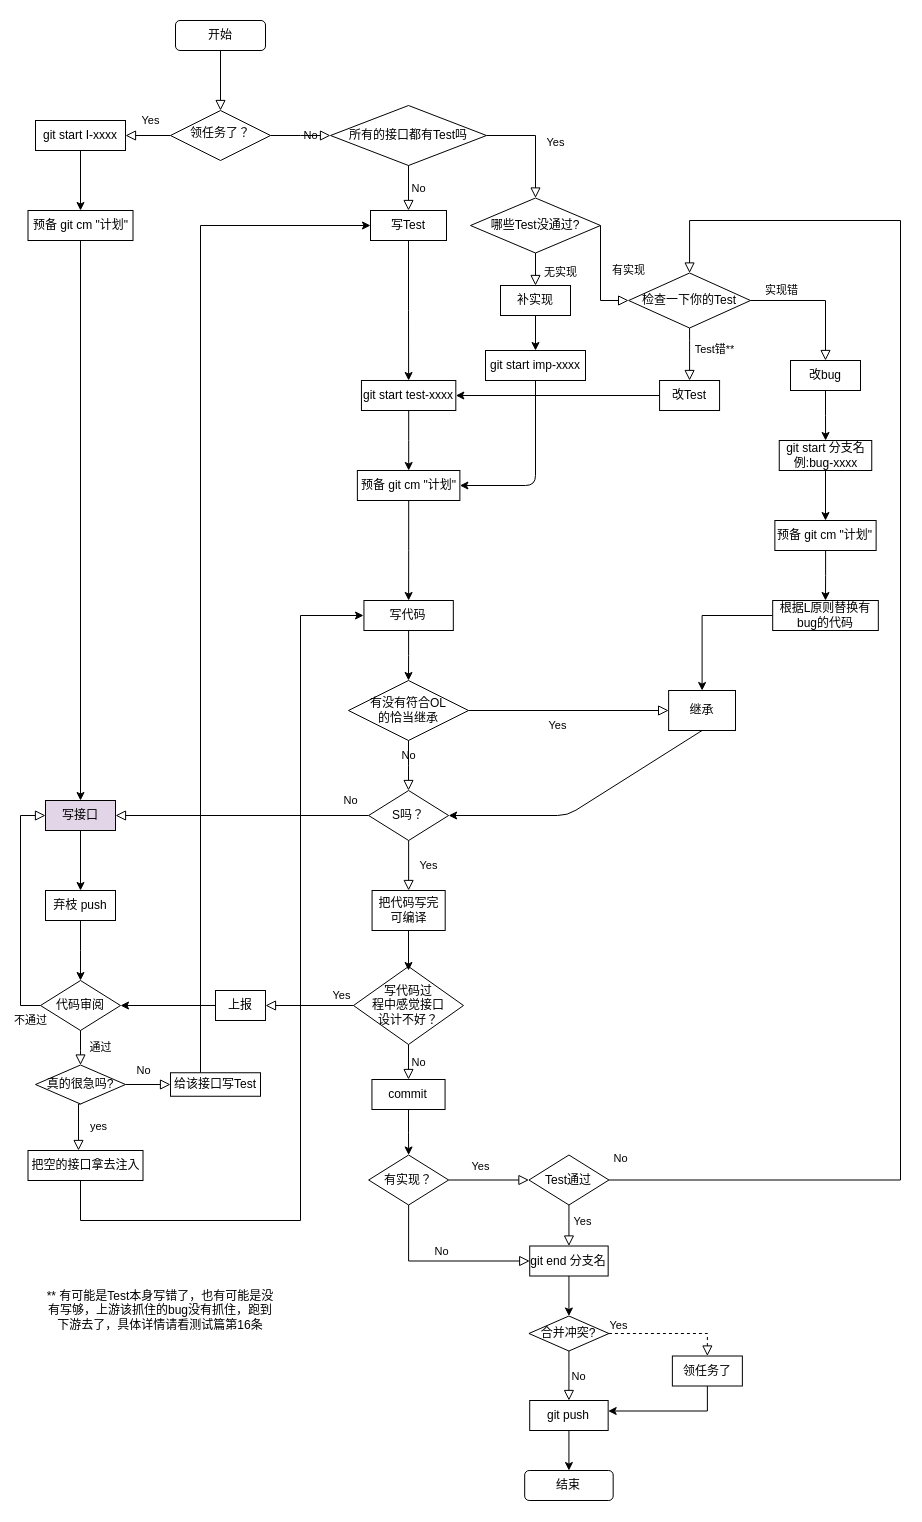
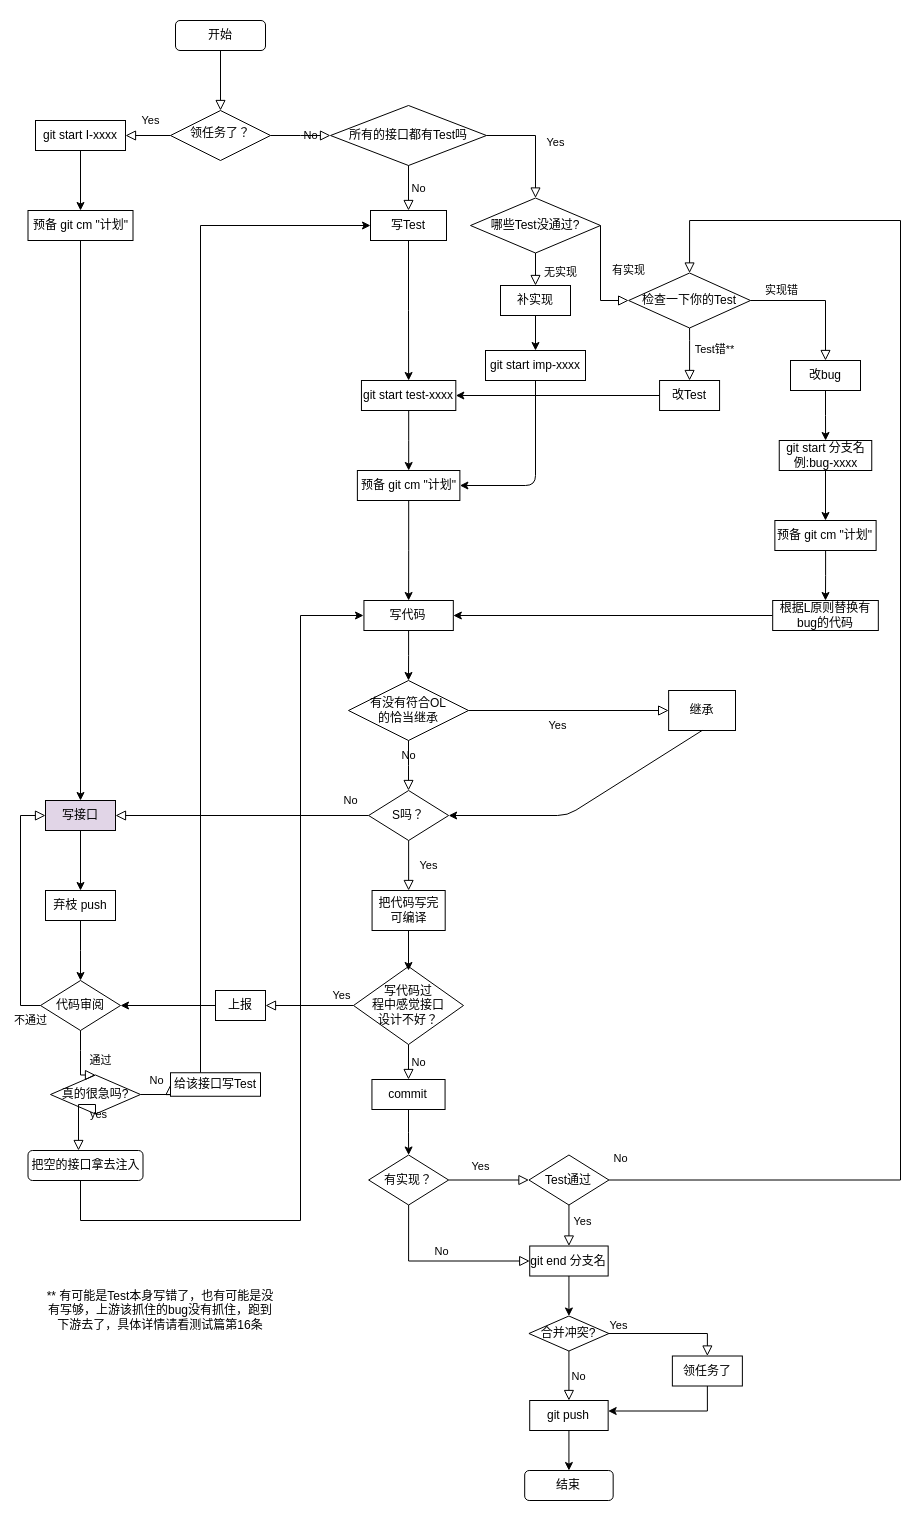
edge "根据L原则替换有bug的代码" -> "继承": now "根据L原则替换有bug的代码" -> "写代码"
node "真的很急吗?": moved (81, 1085) -> (96, 1095)
node "把空的接口拿去注入": shape rectangle -> rounded rectangle
edge "合并冲突?" -> "领任务了": style dashed -> solid
